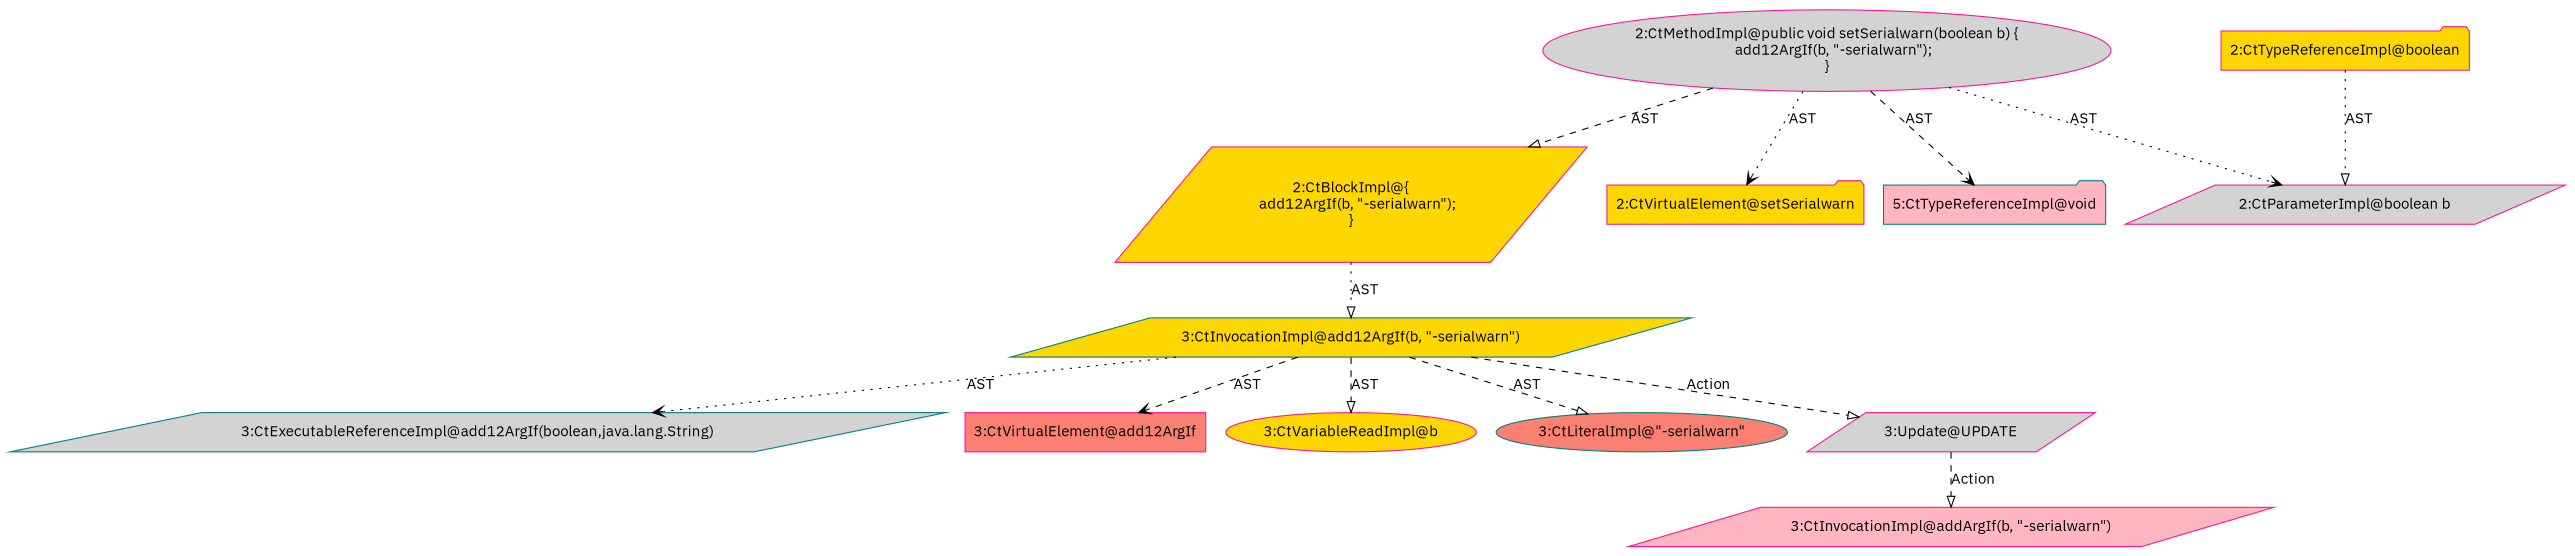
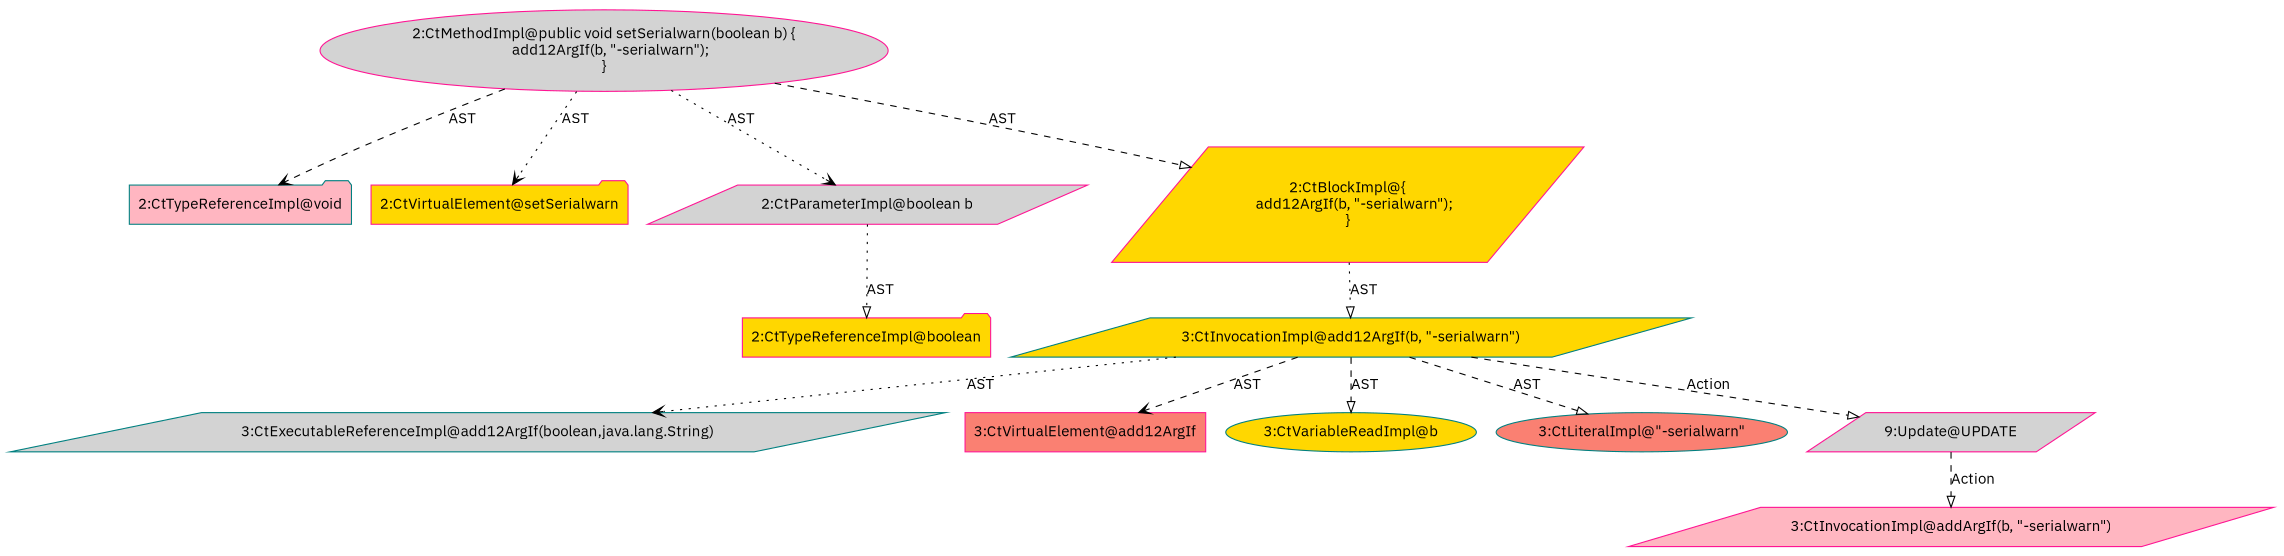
edge "2:CtTypeReferenceImpl@boolean" -> "2:CtParameterImpl@boolean b": reversed
node "5:CtTypeReferenceImpl@void": label "5:CtTypeReferenceImpl@void" -> "2:CtTypeReferenceImpl@void"
node "3:CtVariableReadImpl@b": color deeppink -> teal
node "3:Update@UPDATE": label "3:Update@UPDATE" -> "9:Update@UPDATE"
